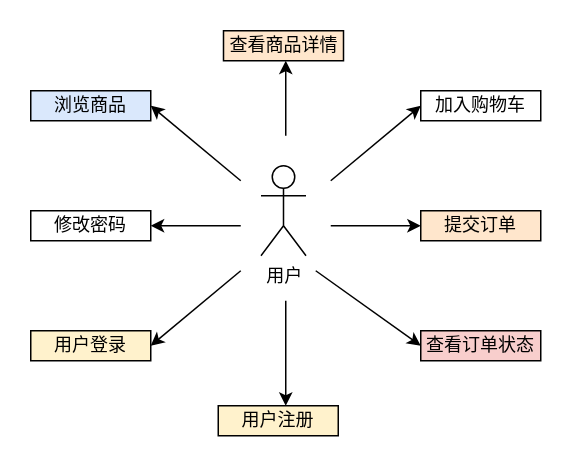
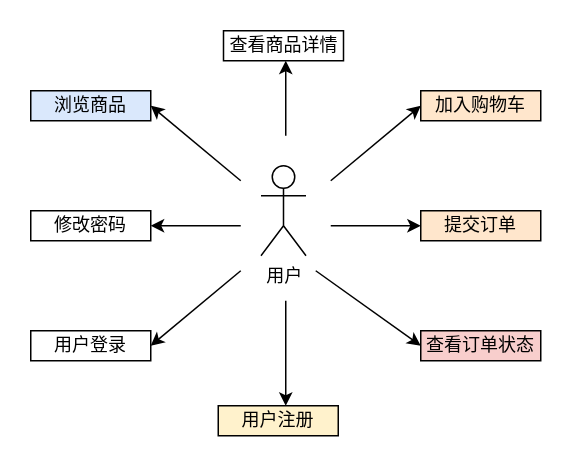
node "查看商品详情": fillcolor #ffe6cc -> #ffffff
node "加入购物车": fillcolor #ffffff -> #ffe6cc
node "用户登录": fillcolor #fff2cc -> #ffffff
